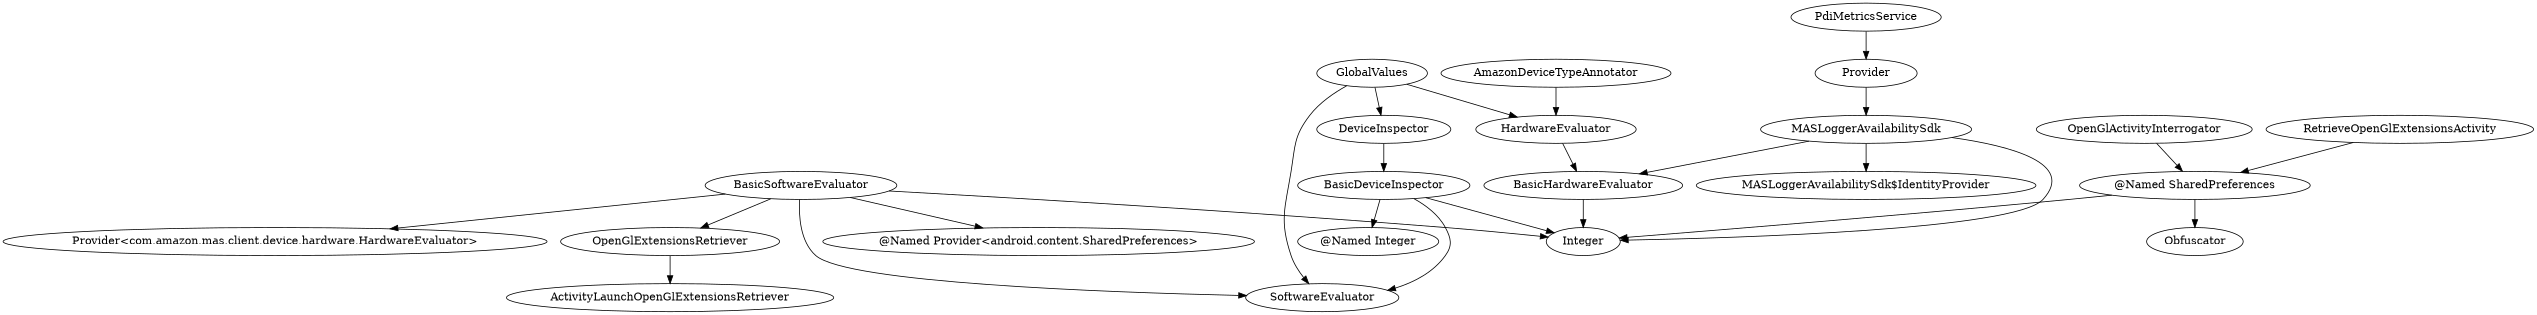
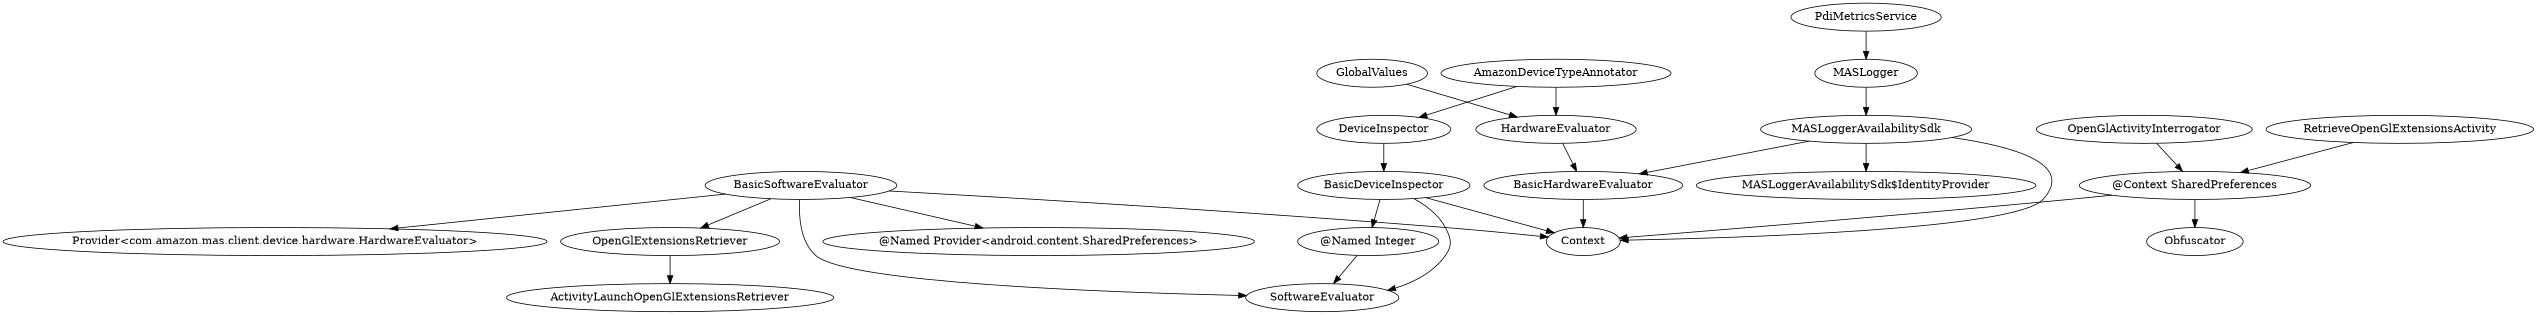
node "Provider": label "Provider" -> "MASLogger"
edge "GlobalValues" -> "DeviceInspector": now "AmazonDeviceTypeAnnotator" -> "DeviceInspector"
edge "GlobalValues" -> "SoftwareEvaluator": now "@Named Integer" -> "SoftwareEvaluator"
node "@Named SharedPreferences": label "@Named SharedPreferences" -> "@Context SharedPreferences"
node "Integer": label "Integer" -> "Context"
